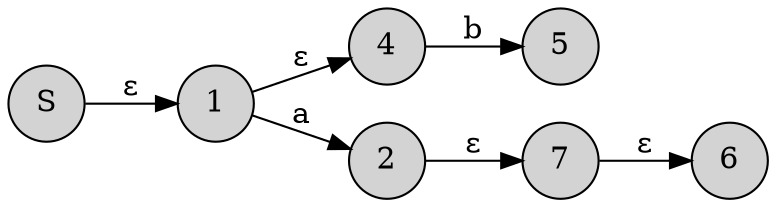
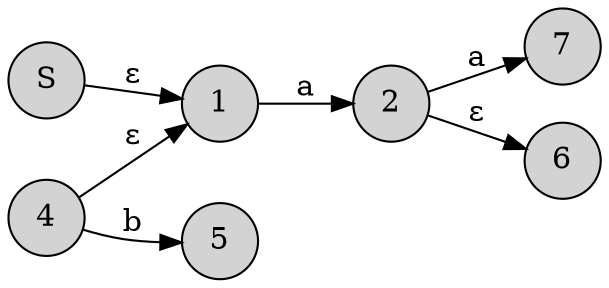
edge "1" -> "4": reversed
edge "2" -> "7": label "ε" -> "a"
edge "7" -> "6": now "2" -> "6"
